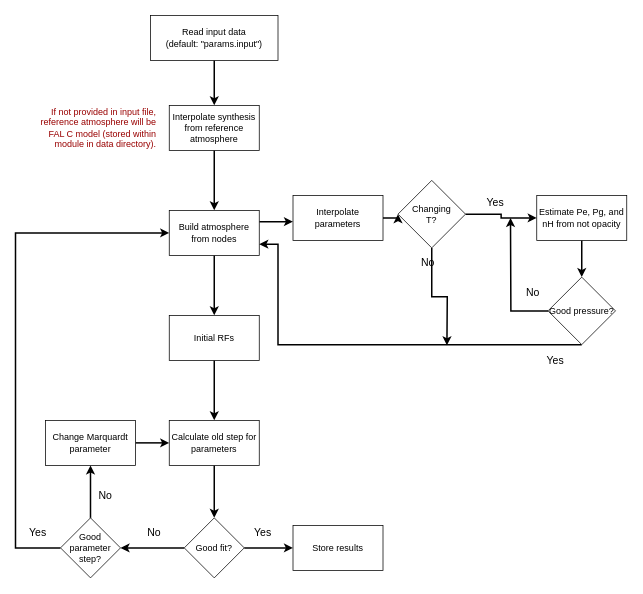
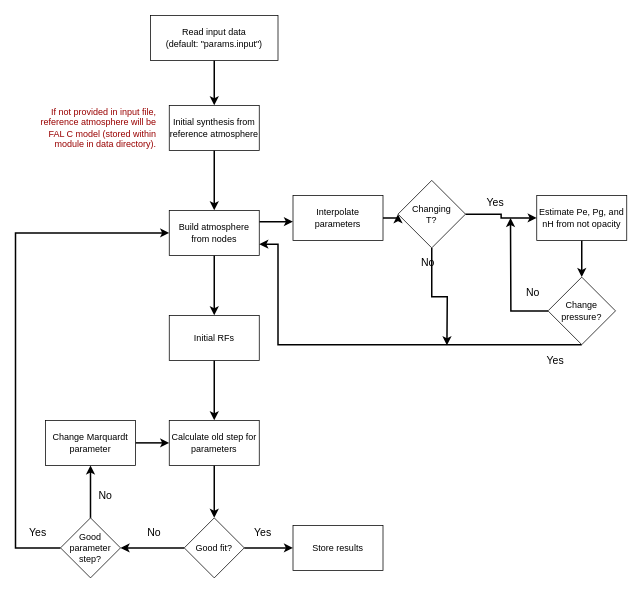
node "Interpolate synthesis from reference atmosphere": label "Interpolate synthesis from reference atmosphere" -> "Initial synthesis from reference atmosphere"
node "Good pressure?": label "Good pressure?" -> "Change pressure?"
